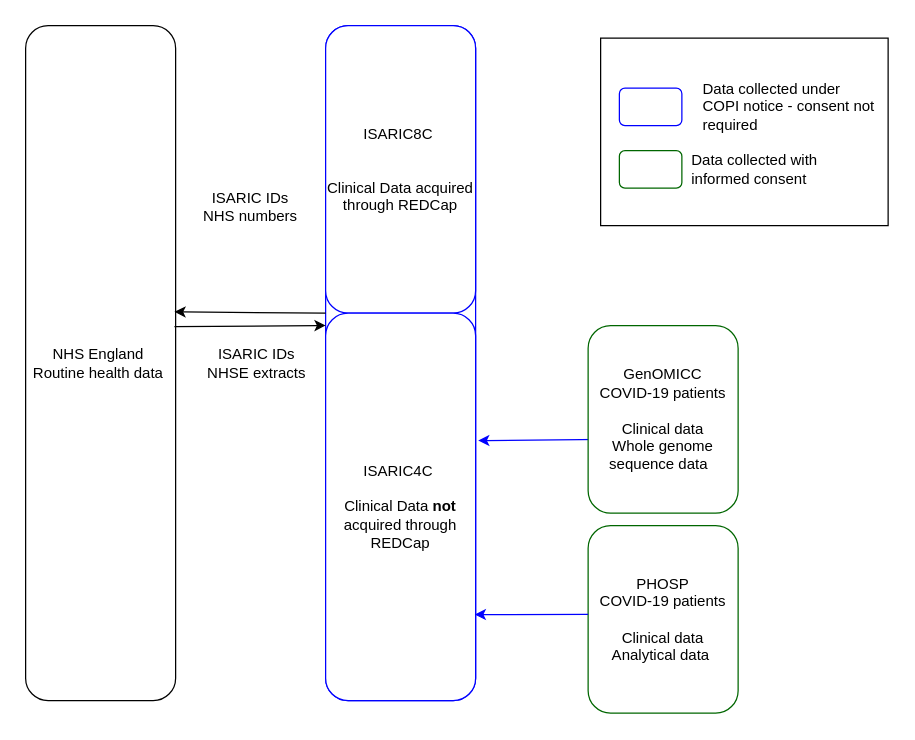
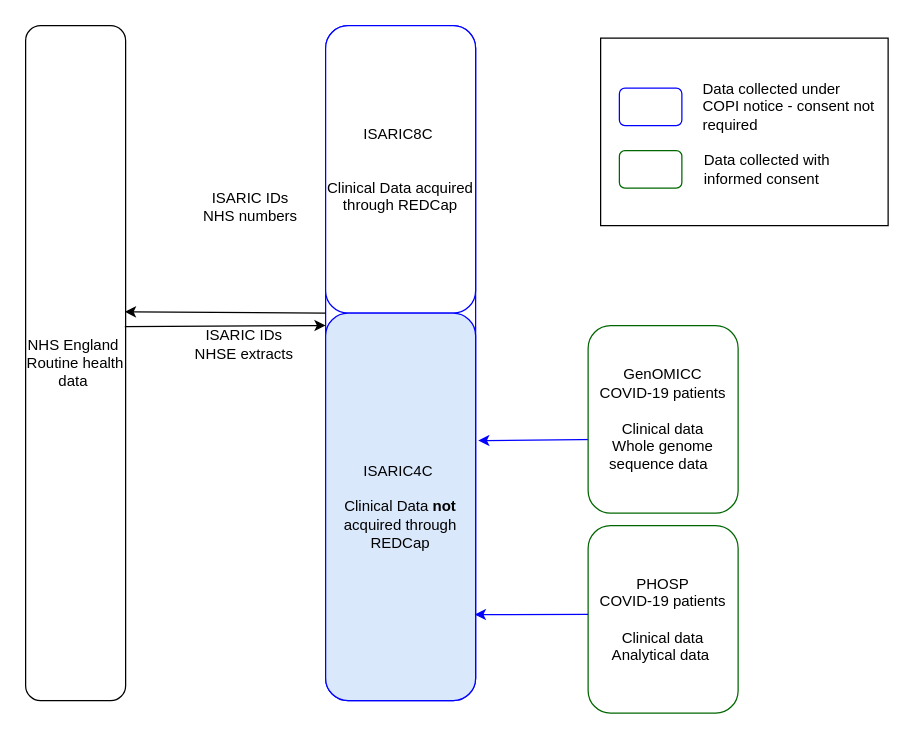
node "Data collected with informed consent": moved (777, 169) -> (789, 169)
node "NHS England Routine health data": size 150x675 -> 100x675
node "ISARIC IDs NHSE extracts": moved (257, 363) -> (244, 344)
node "ISARIC4C Clinical Data not acquired through REDCap": fillcolor #ffffff -> #dae8fc
